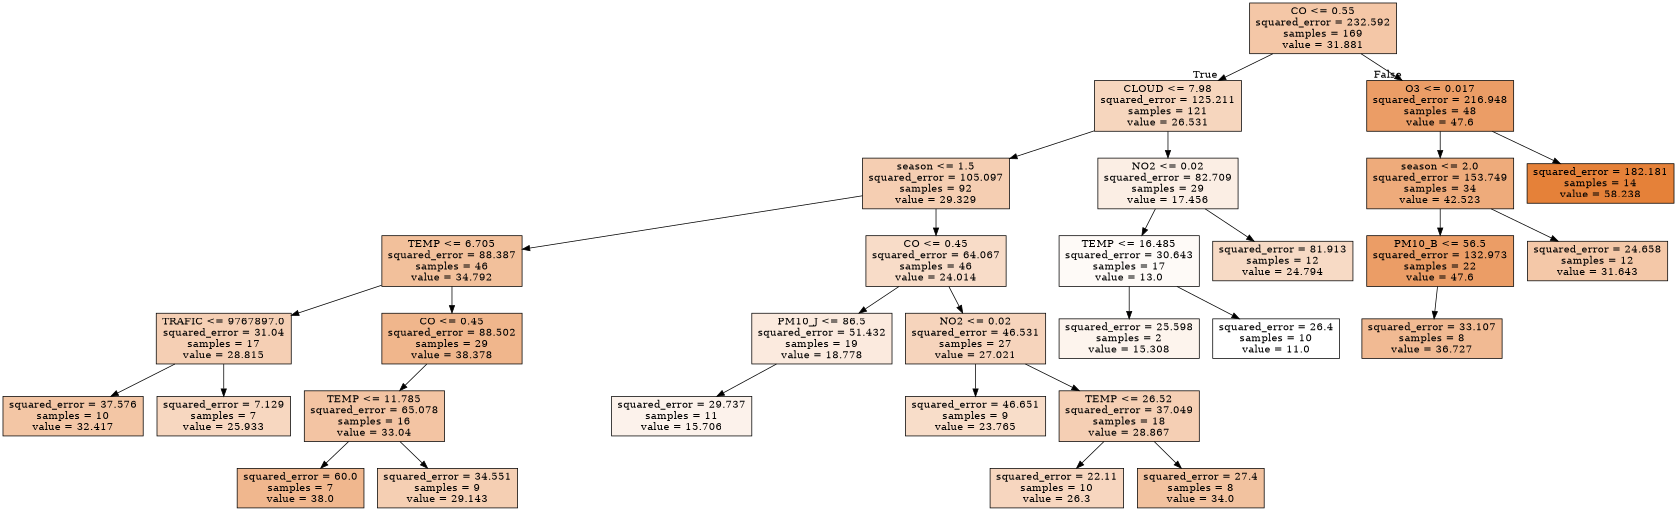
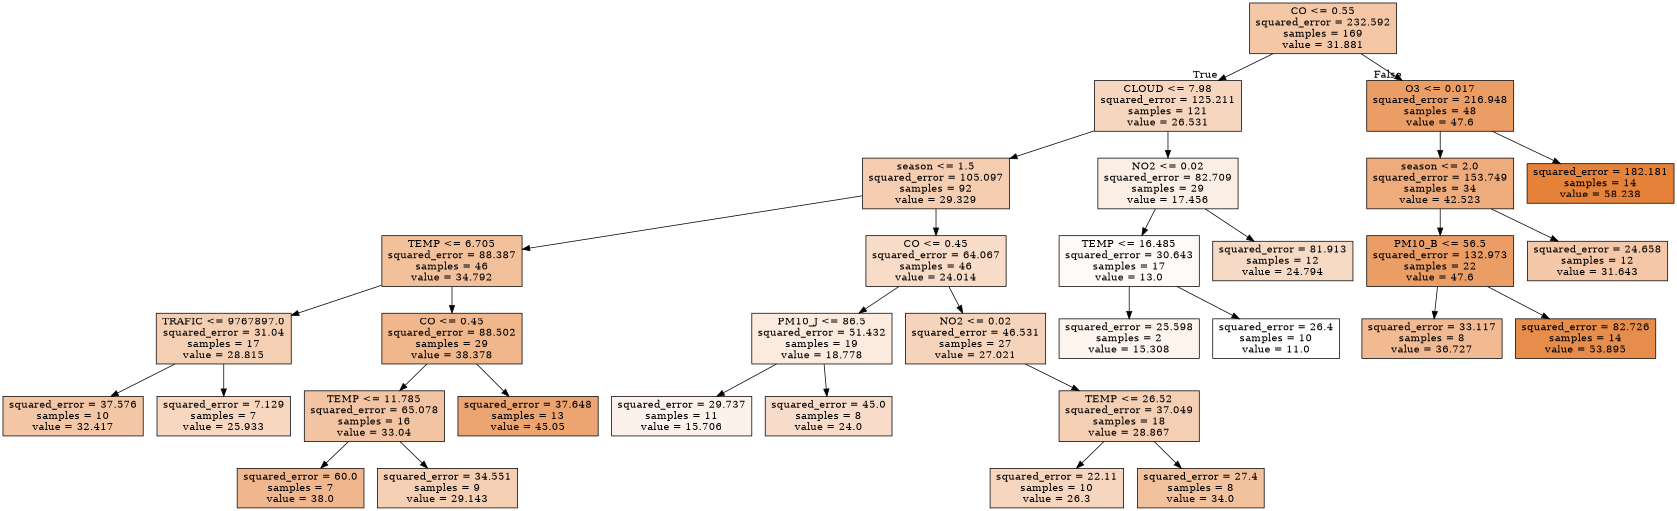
node "squared_error = 33.107 samples = 8 value = 36.727": label "squared_error = 33.107 samples = 8 value = 36.727" -> "squared_error = 33.117 samples = 8 value = 36.727"
node "squared_error = 82.726 samples = 14 value = 53.895": added
node "squared_error = 37.648 samples = 13 value = 45.05": added
node "squared_error = 45.0 samples = 8 value = 24.0": added
node "squared_error = 46.651 samples = 9 value = 23.765": removed
